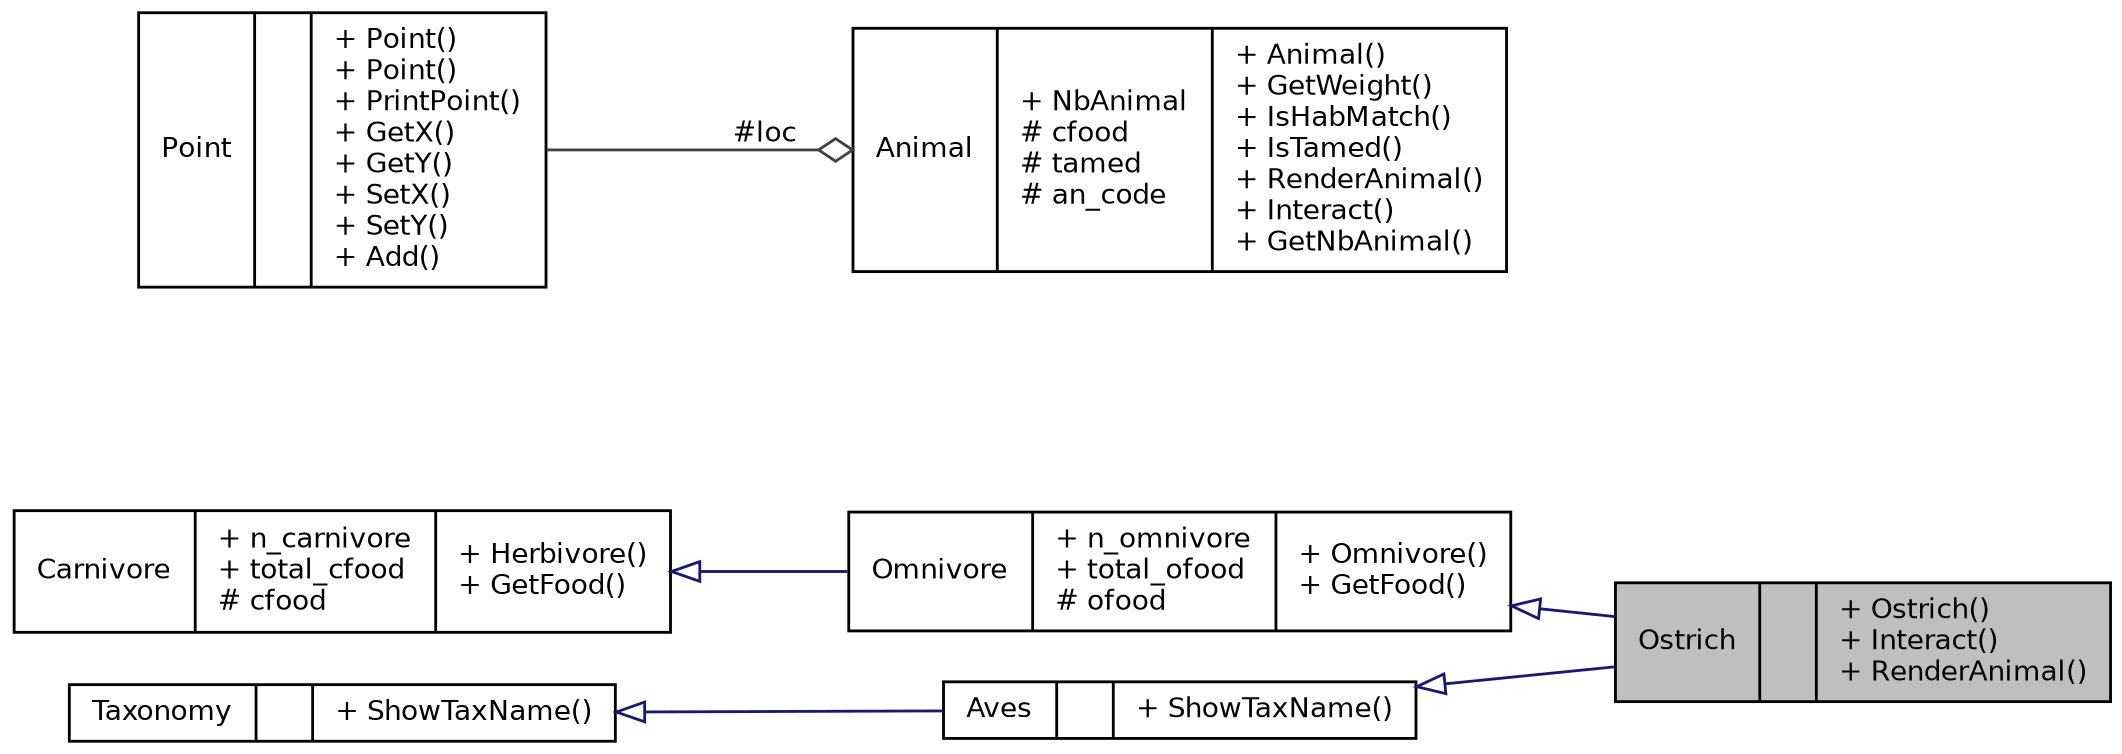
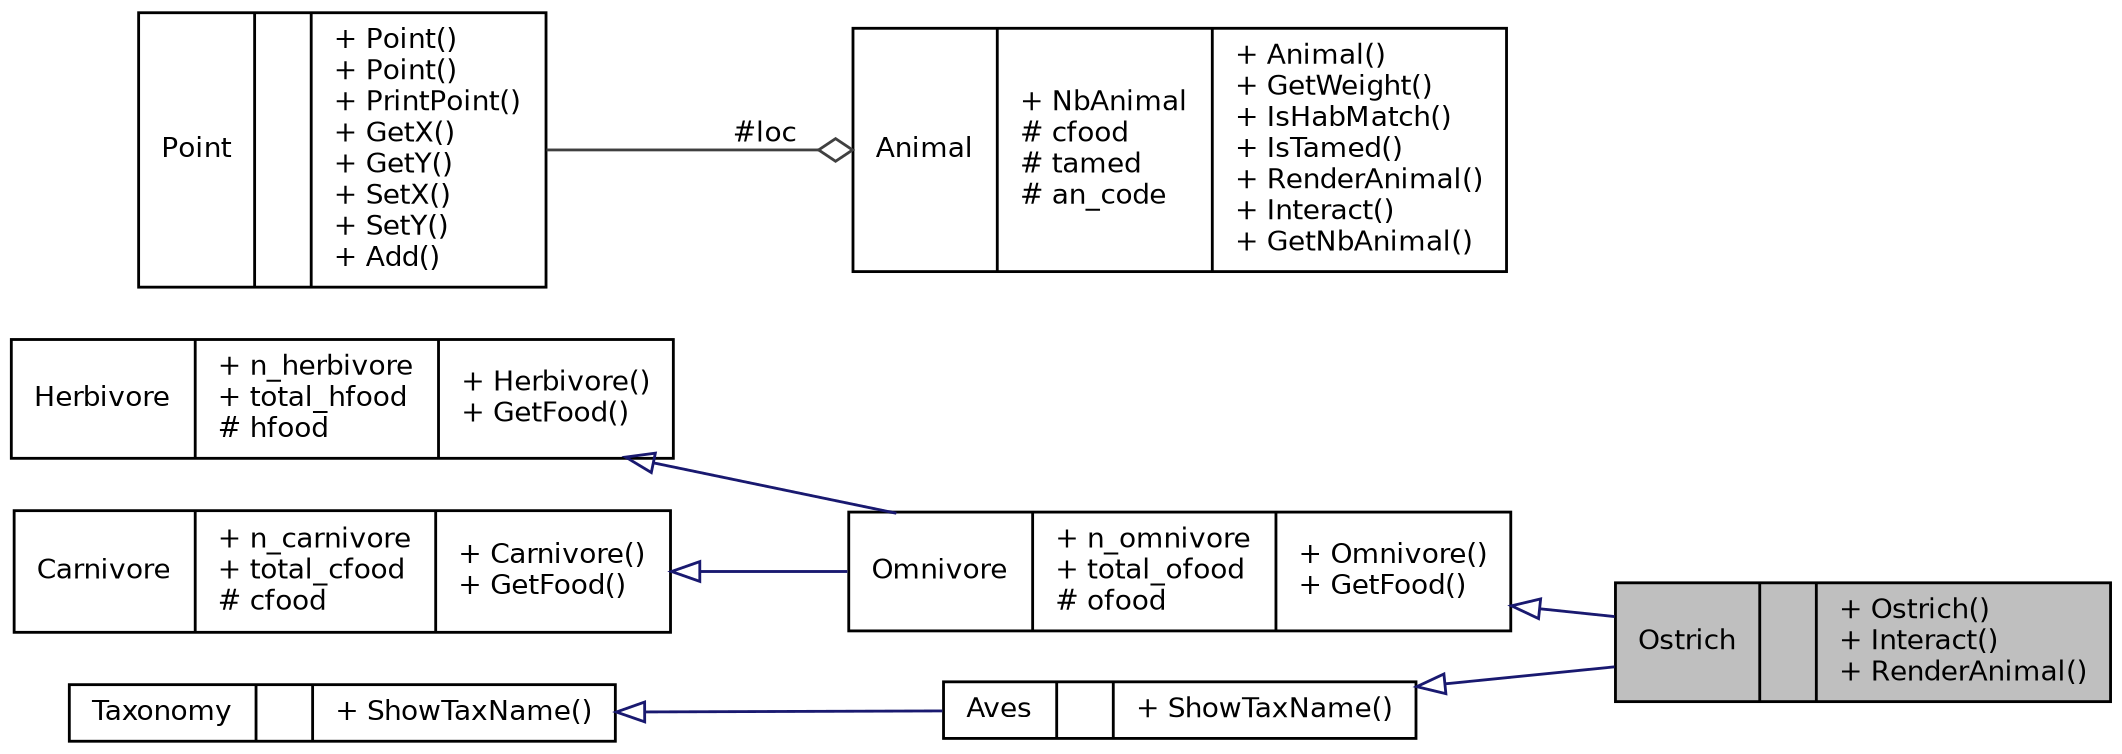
node "Herbivore": added
node "Carnivore": text "+ Herbivore()" -> "+ Carnivore()"
